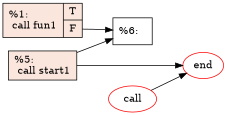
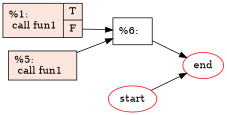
edge "%5:" -> "end": now "%6:" -> "end"
node "%5:": text "call start1" -> "call fun1"
node "call": label "call" -> "start"
